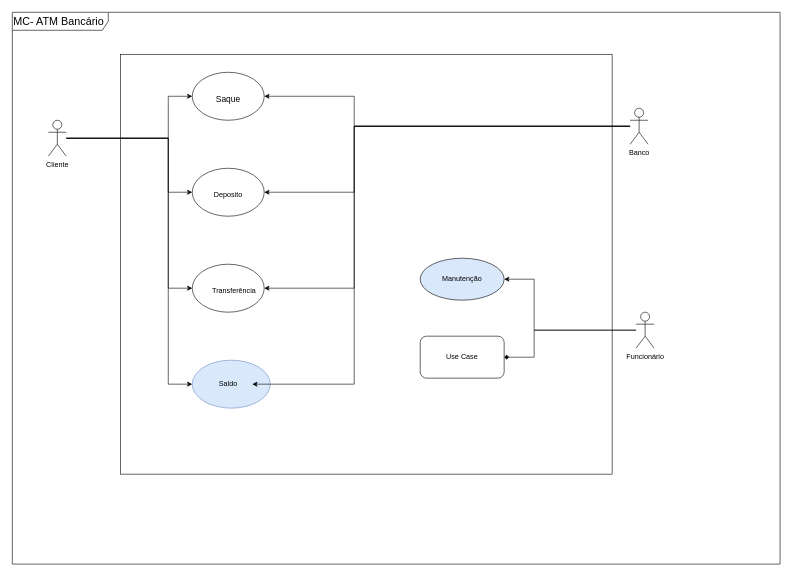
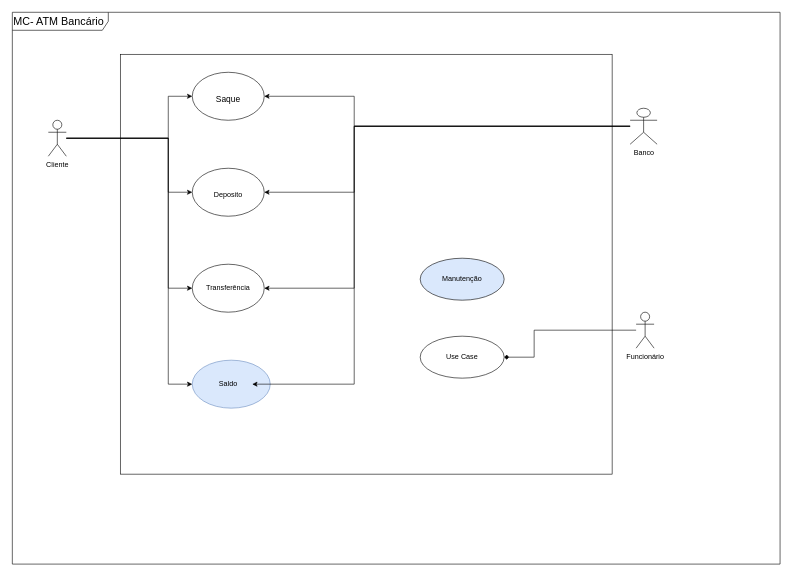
node "Banco": size 18x36 -> 27x36
edge "Funcionário" -> "Manutenção": removed
node "Transferência": moved (234, 291) -> (228, 288)
node "Use Case": shape rounded rectangle -> ellipse
